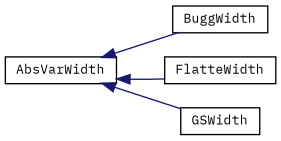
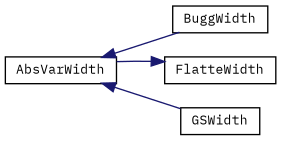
edge "FlatteWidth" -> "AbsVarWidth": reversed
